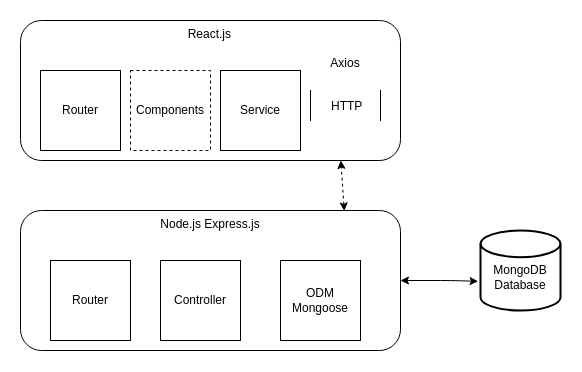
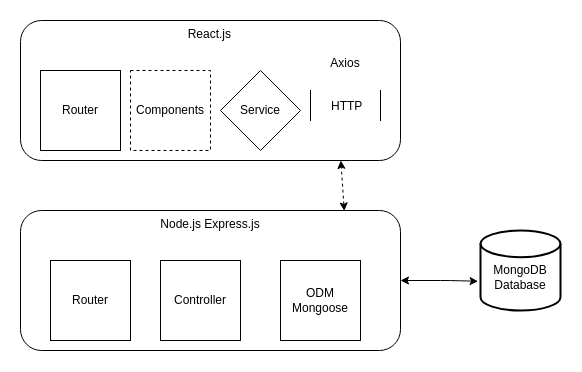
node "Service": shape rectangle -> diamond
